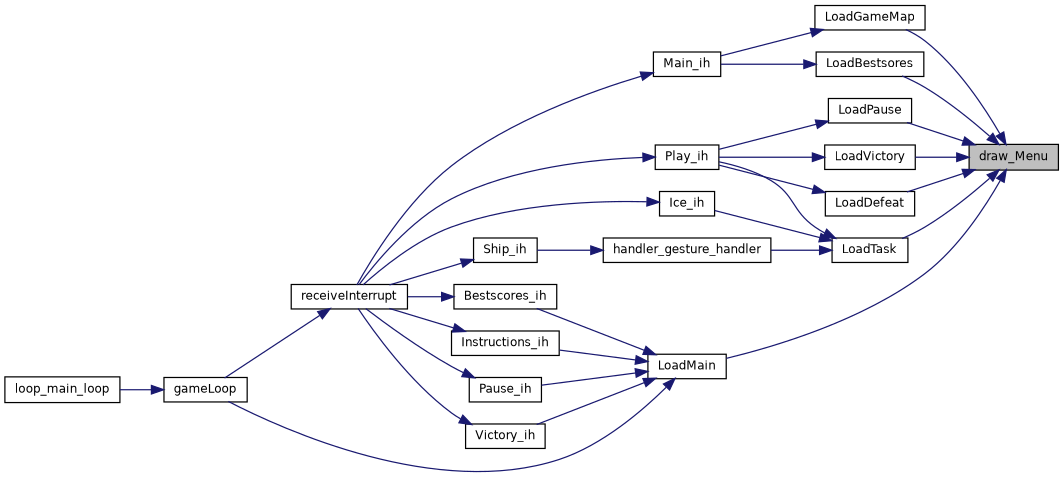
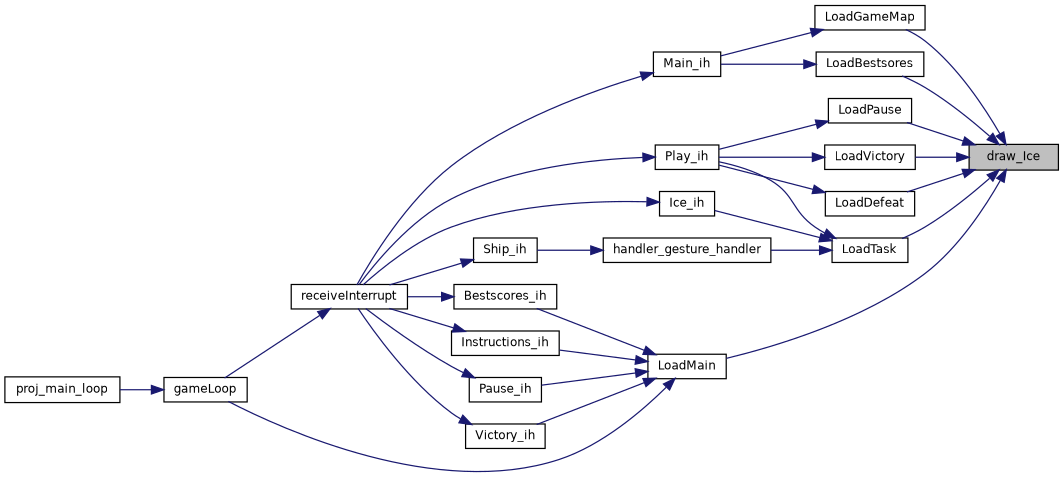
node "draw_Menu": label "draw_Menu" -> "draw_Ice"
node "loop_main_loop": label "loop_main_loop" -> "proj_main_loop"
